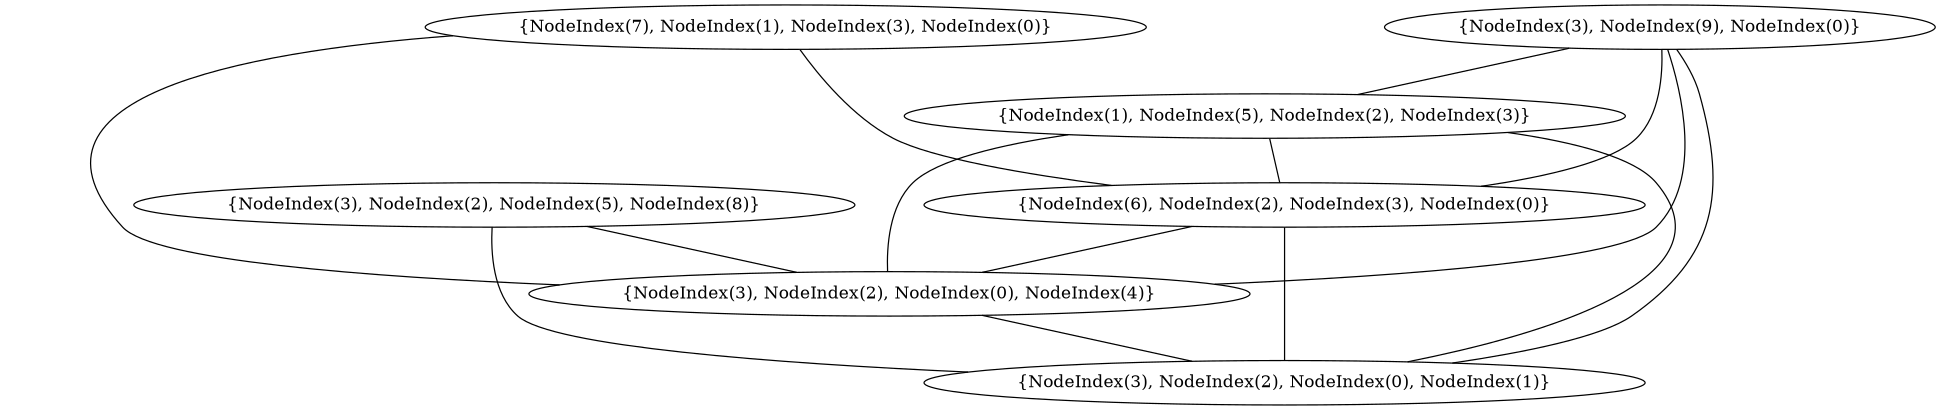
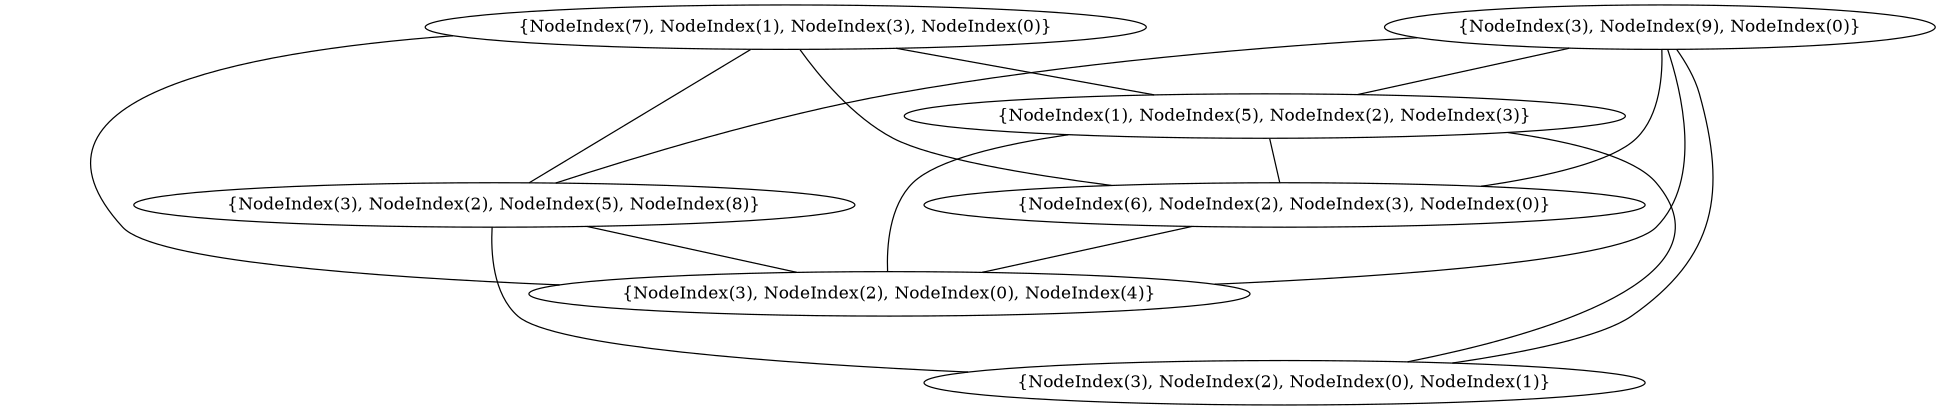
edge "{NodeIndex(7), NodeIndex(1), NodeIndex(3), NodeIndex(0)}" -- "{NodeIndex(1), NodeIndex(5), NodeIndex(2), NodeIndex(3)}": added
edge "{NodeIndex(3), NodeIndex(9), NodeIndex(0)}" -- "{NodeIndex(3), NodeIndex(2), NodeIndex(5), NodeIndex(8)}": added
edge "{NodeIndex(7), NodeIndex(1), NodeIndex(3), NodeIndex(0)}" -- "{NodeIndex(3), NodeIndex(2), NodeIndex(5), NodeIndex(8)}": added
edge "{NodeIndex(6), NodeIndex(2), NodeIndex(3), NodeIndex(0)}" -- "{NodeIndex(3), NodeIndex(2), NodeIndex(0), NodeIndex(1)}": removed
edge "{NodeIndex(3), NodeIndex(2), NodeIndex(0), NodeIndex(4)}" -- "{NodeIndex(3), NodeIndex(2), NodeIndex(0), NodeIndex(1)}": removed
